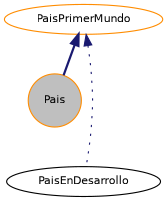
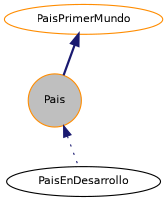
edge "PaisEnDesarrollo" -> "PaisPrimerMundo": now "PaisEnDesarrollo" -> "Pais"
